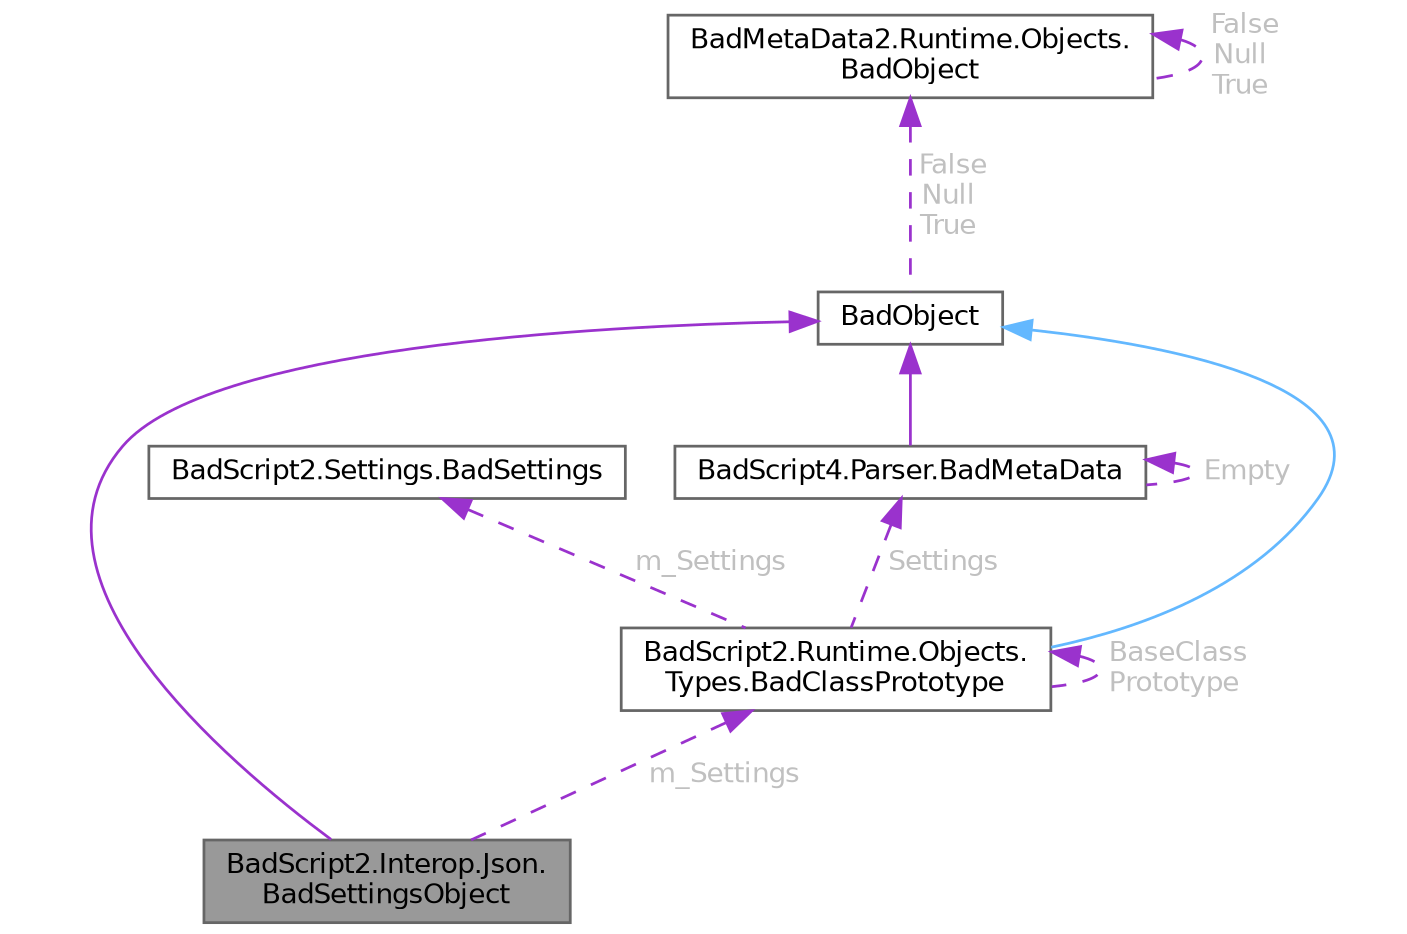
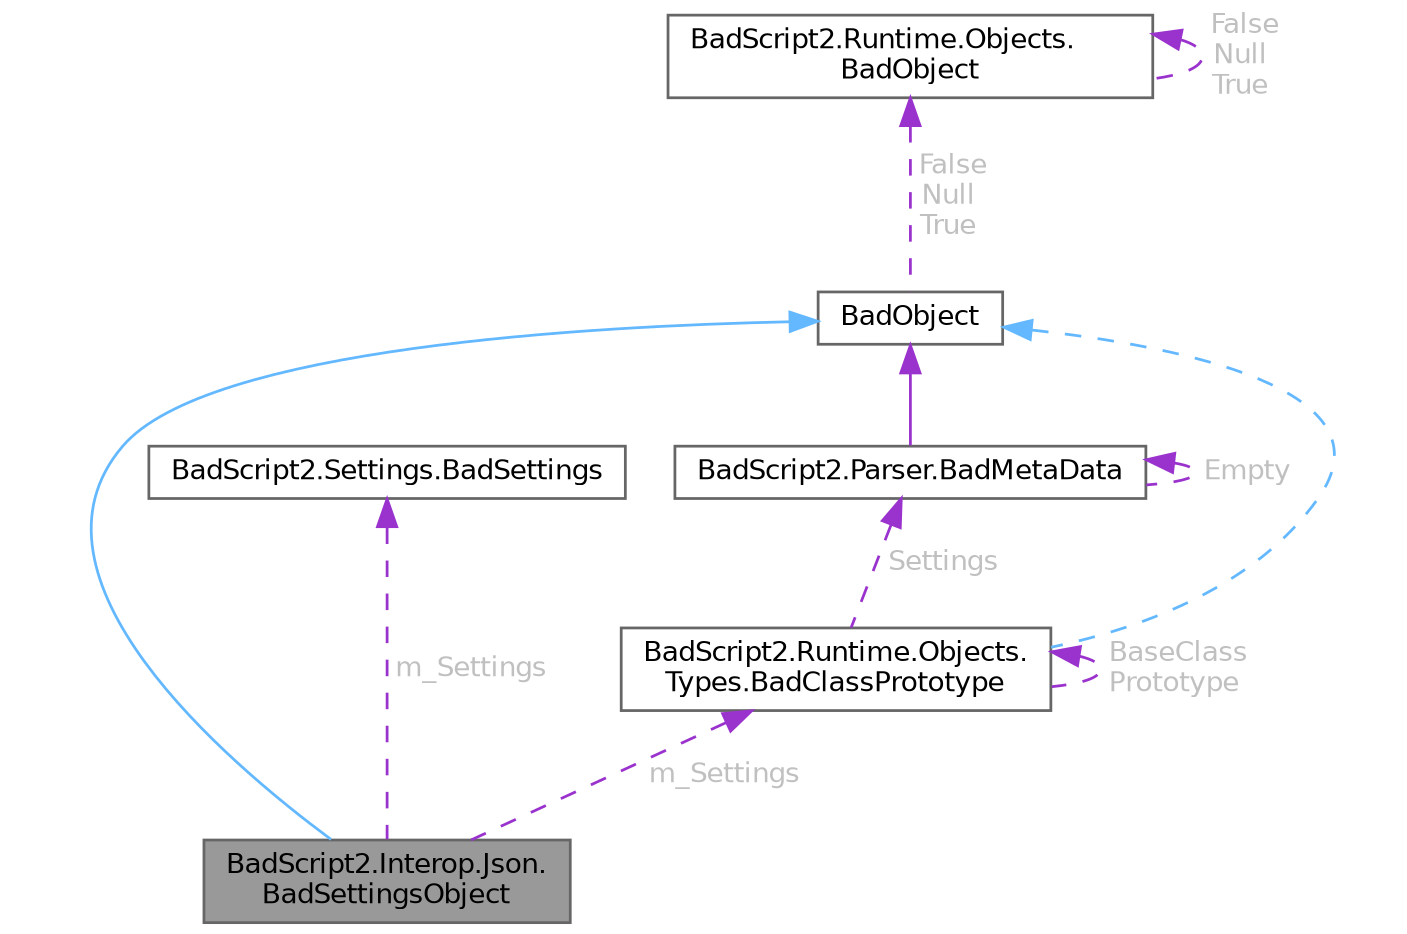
node "BadMetaData2.Runtime.Objects. BadObject": label "BadMetaData2.Runtime.Objects. BadObject" -> "BadScript2.Runtime.Objects. BadObject"
edge "BadScript2.Interop.Json. BadSettingsObject" -> "BadObject": color darkorchid3 -> steelblue1
edge "BadScript2.Runtime.Objects. Types.BadClassPrototype" -> "BadObject": style solid -> dashed
node "BadScript4.Parser.BadMetaData": label "BadScript4.Parser.BadMetaData" -> "BadScript2.Parser.BadMetaData"
edge "BadScript2.Runtime.Objects. Types.BadClassPrototype" -> "BadScript2.Settings.BadSettings": now "BadScript2.Interop.Json. BadSettingsObject" -> "BadScript2.Settings.BadSettings"
